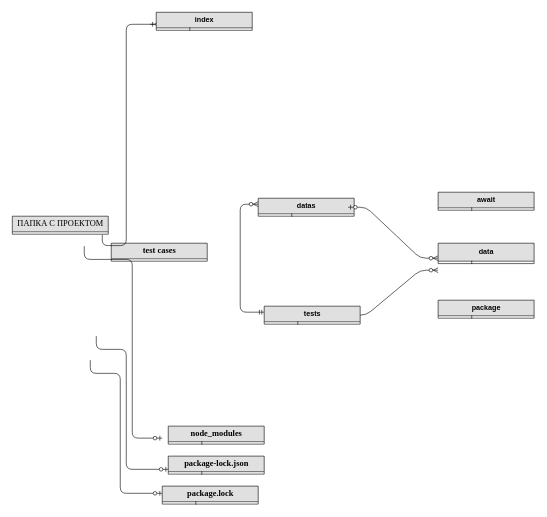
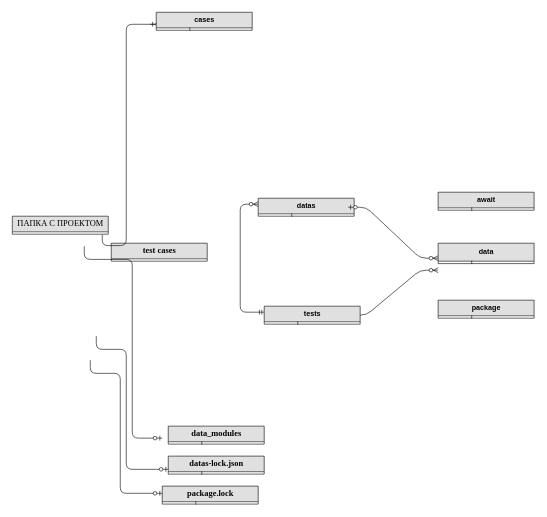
node "index": label "index" -> "cases"
node "node_modules": label "node_modules" -> "data_modules"
node "package-lock.json": label "package-lock.json" -> "datas-lock.json"
